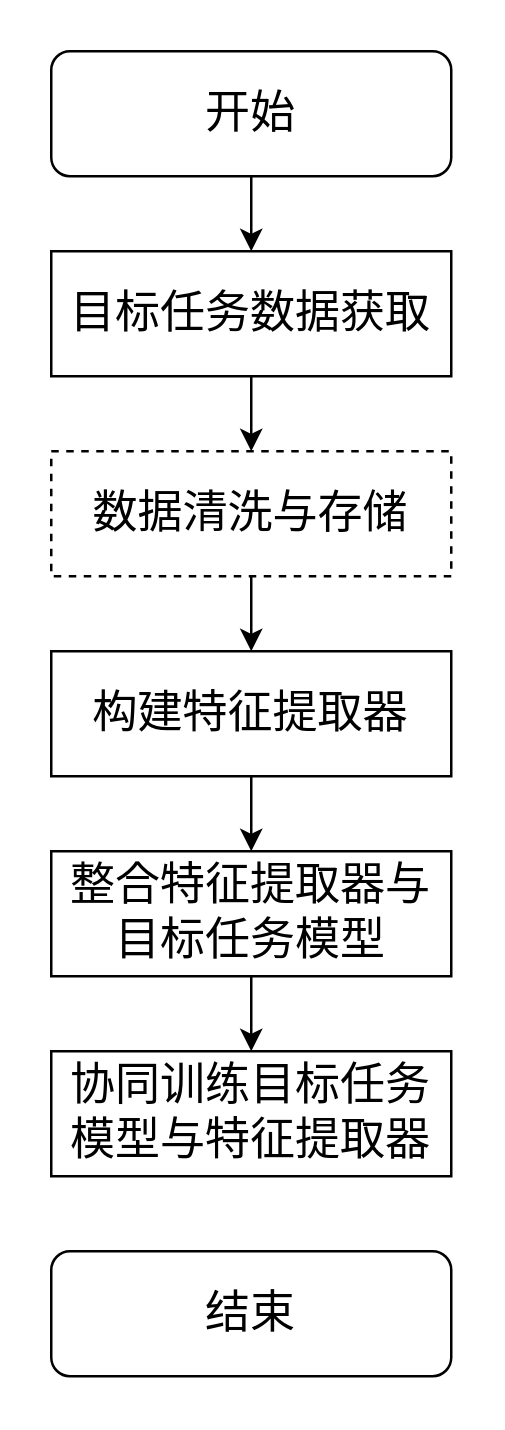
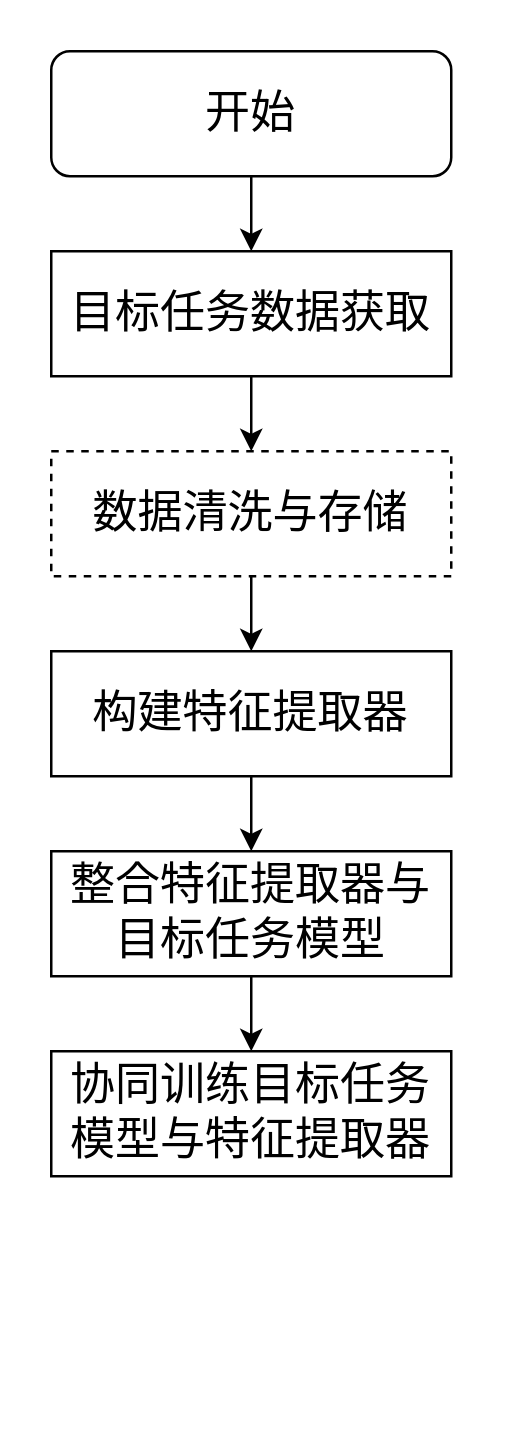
node "结束": removed
